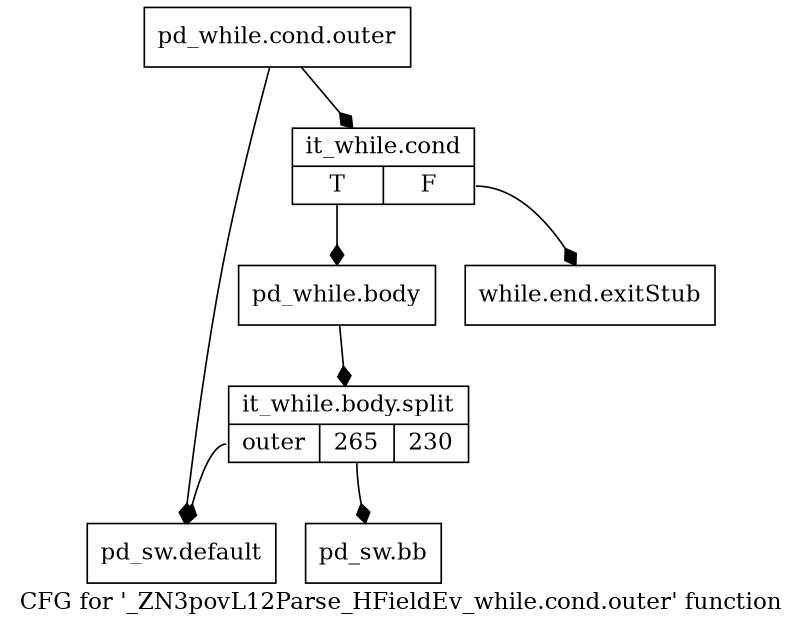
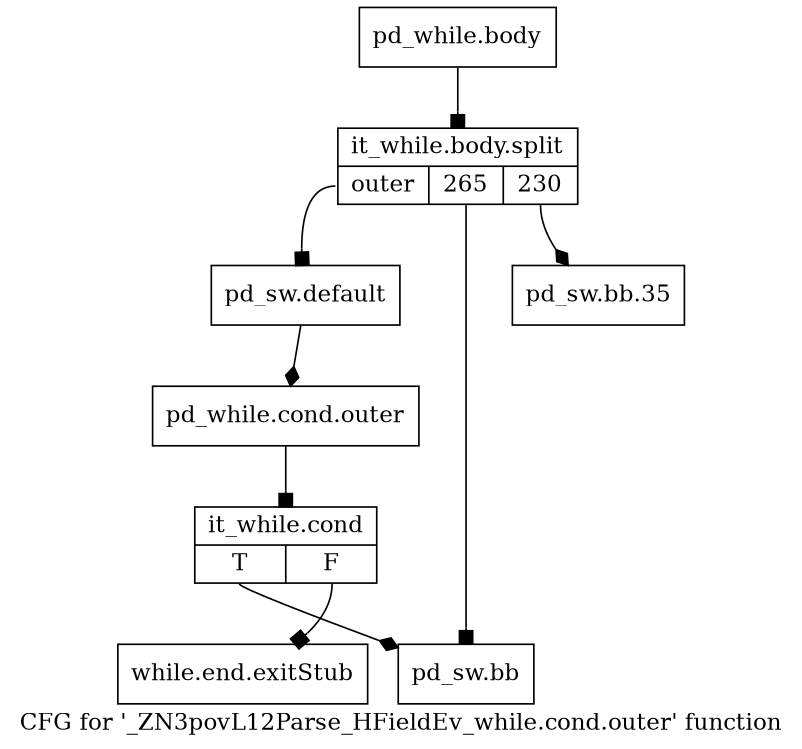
edge "pd_while.cond.outer" -> "it_while.cond": arrowhead diamond -> box
edge "it_while.cond" -> "while.end.exitStub": arrowhead diamond -> box
edge "it_while.cond" -> "pd_while.body": now "it_while.cond" -> "pd_sw.bb"
edge "pd_while.cond.outer" -> "pd_sw.default": reversed
node "pd_sw.bb.35": added
edge "pd_while.body" -> "it_while.body.split": arrowhead diamond -> box
edge "it_while.body.split" -> "pd_sw.default": arrowhead diamond -> box
edge "it_while.body.split" -> "pd_sw.bb": arrowhead diamond -> box
